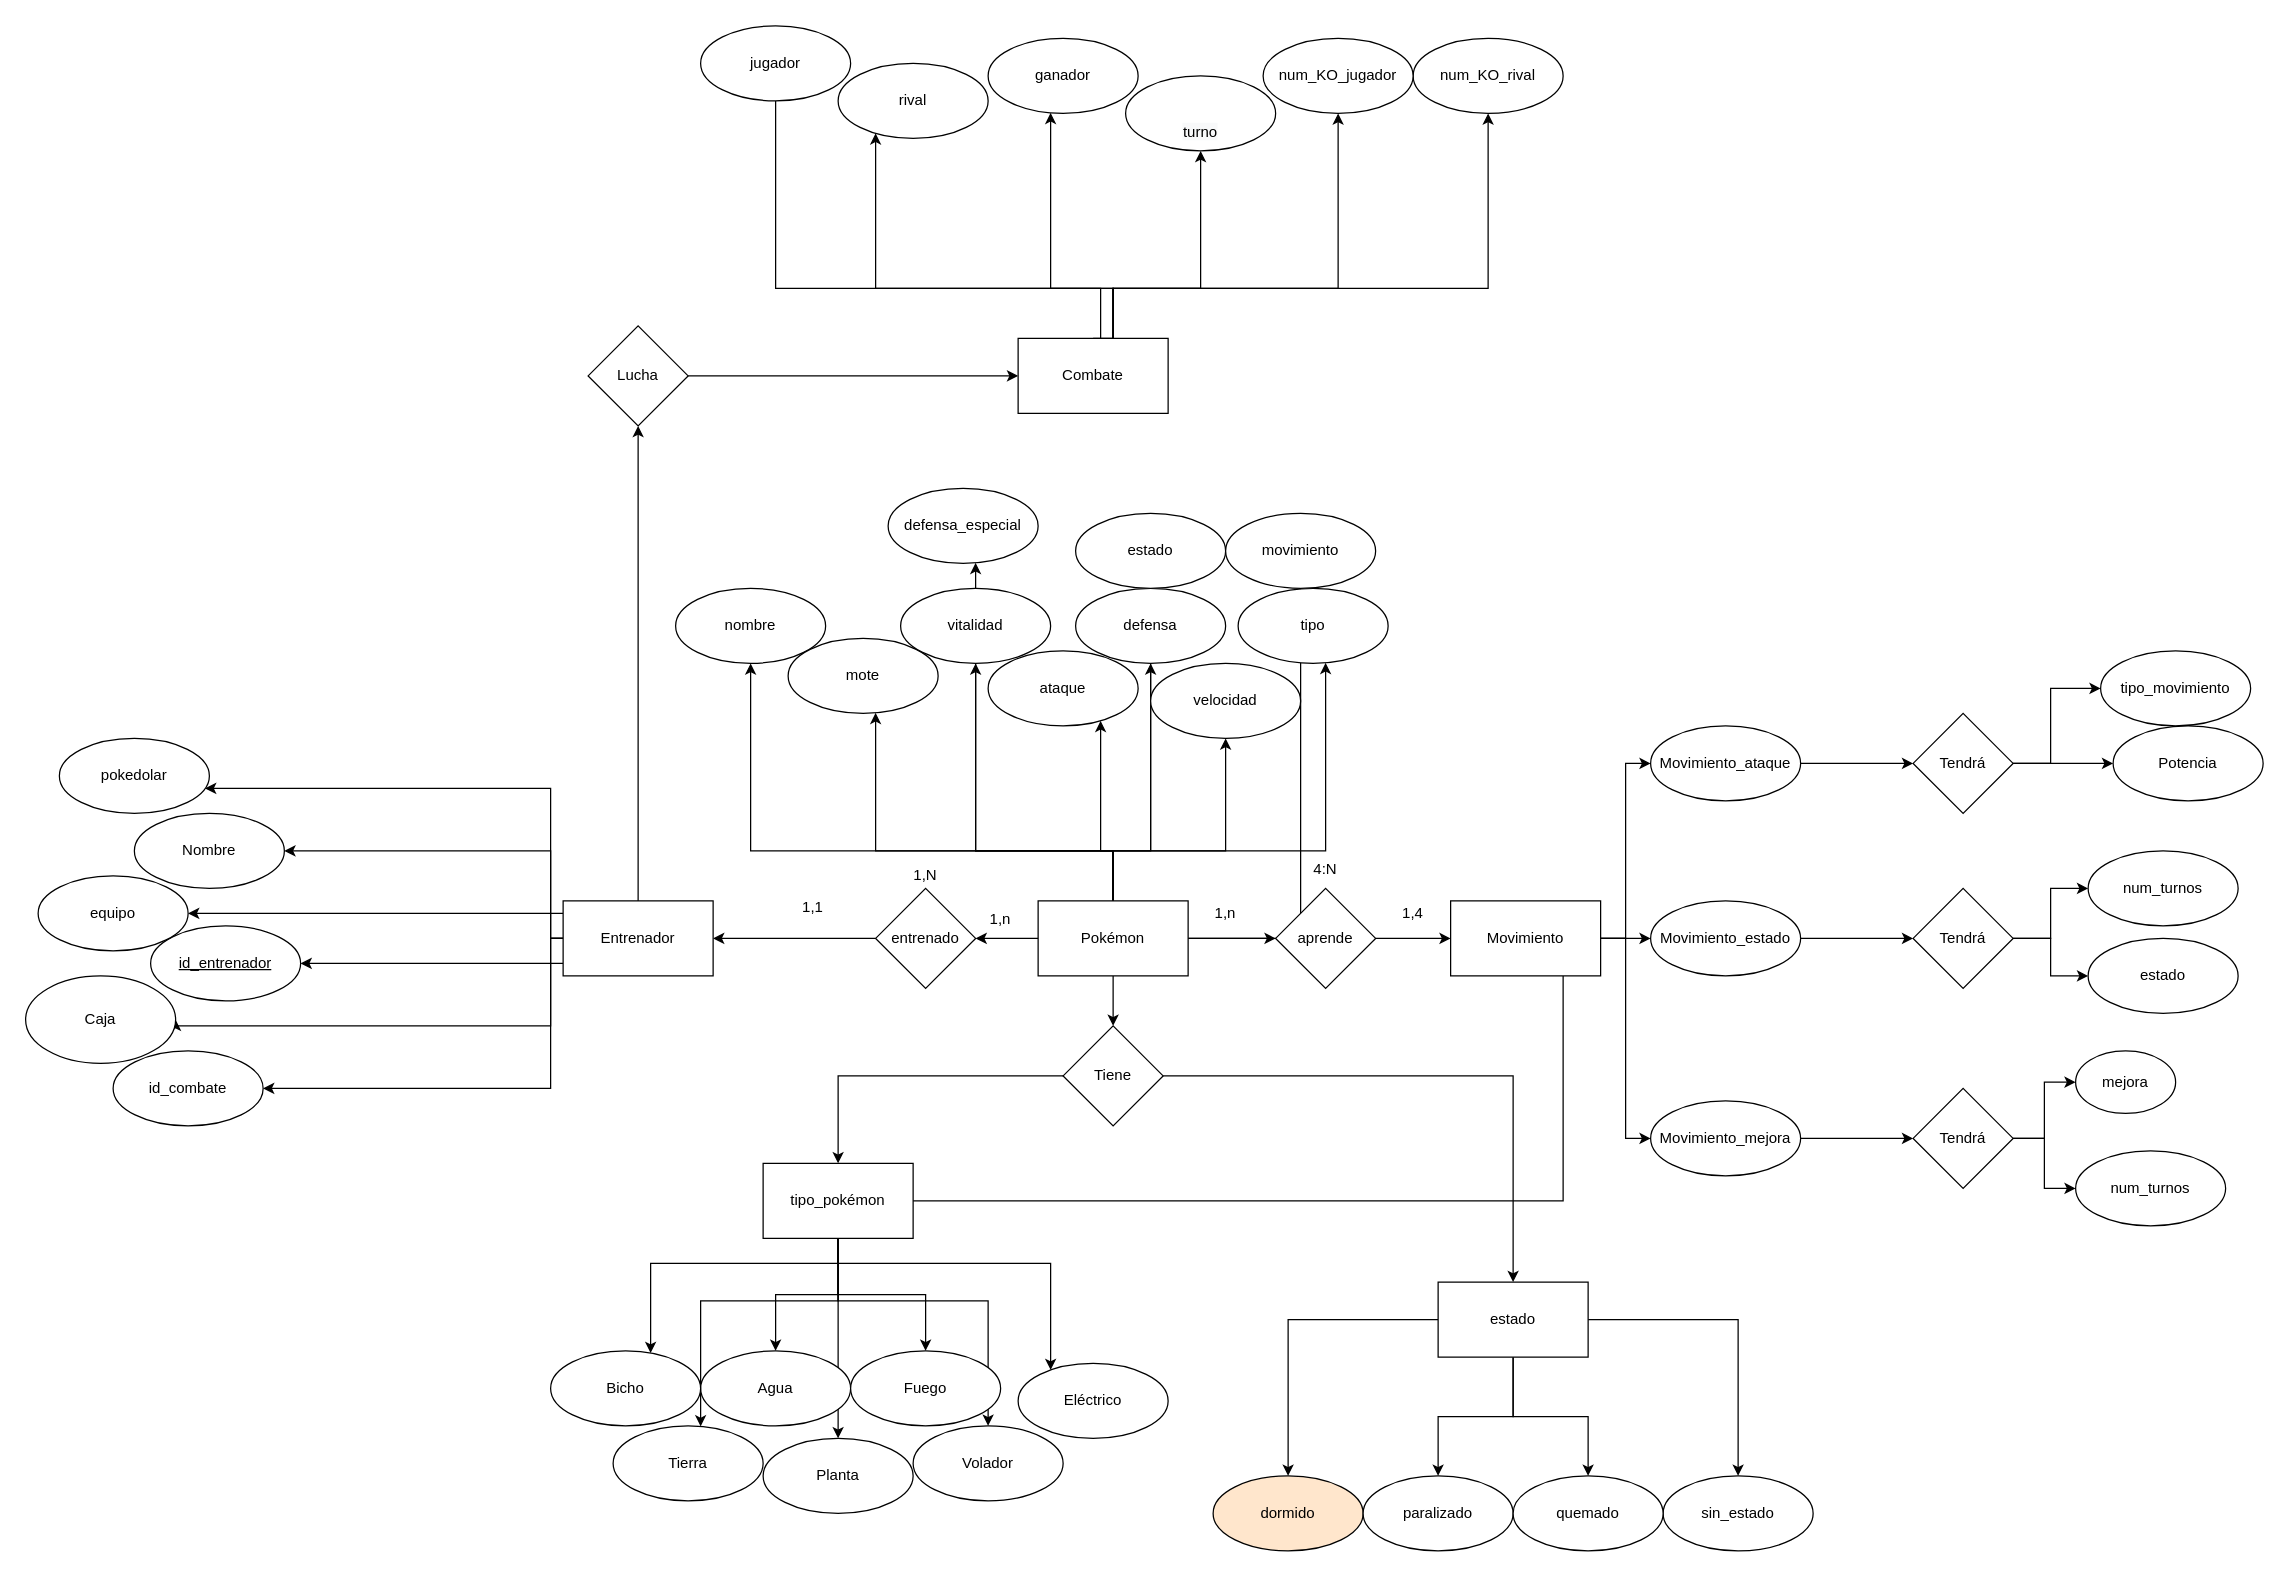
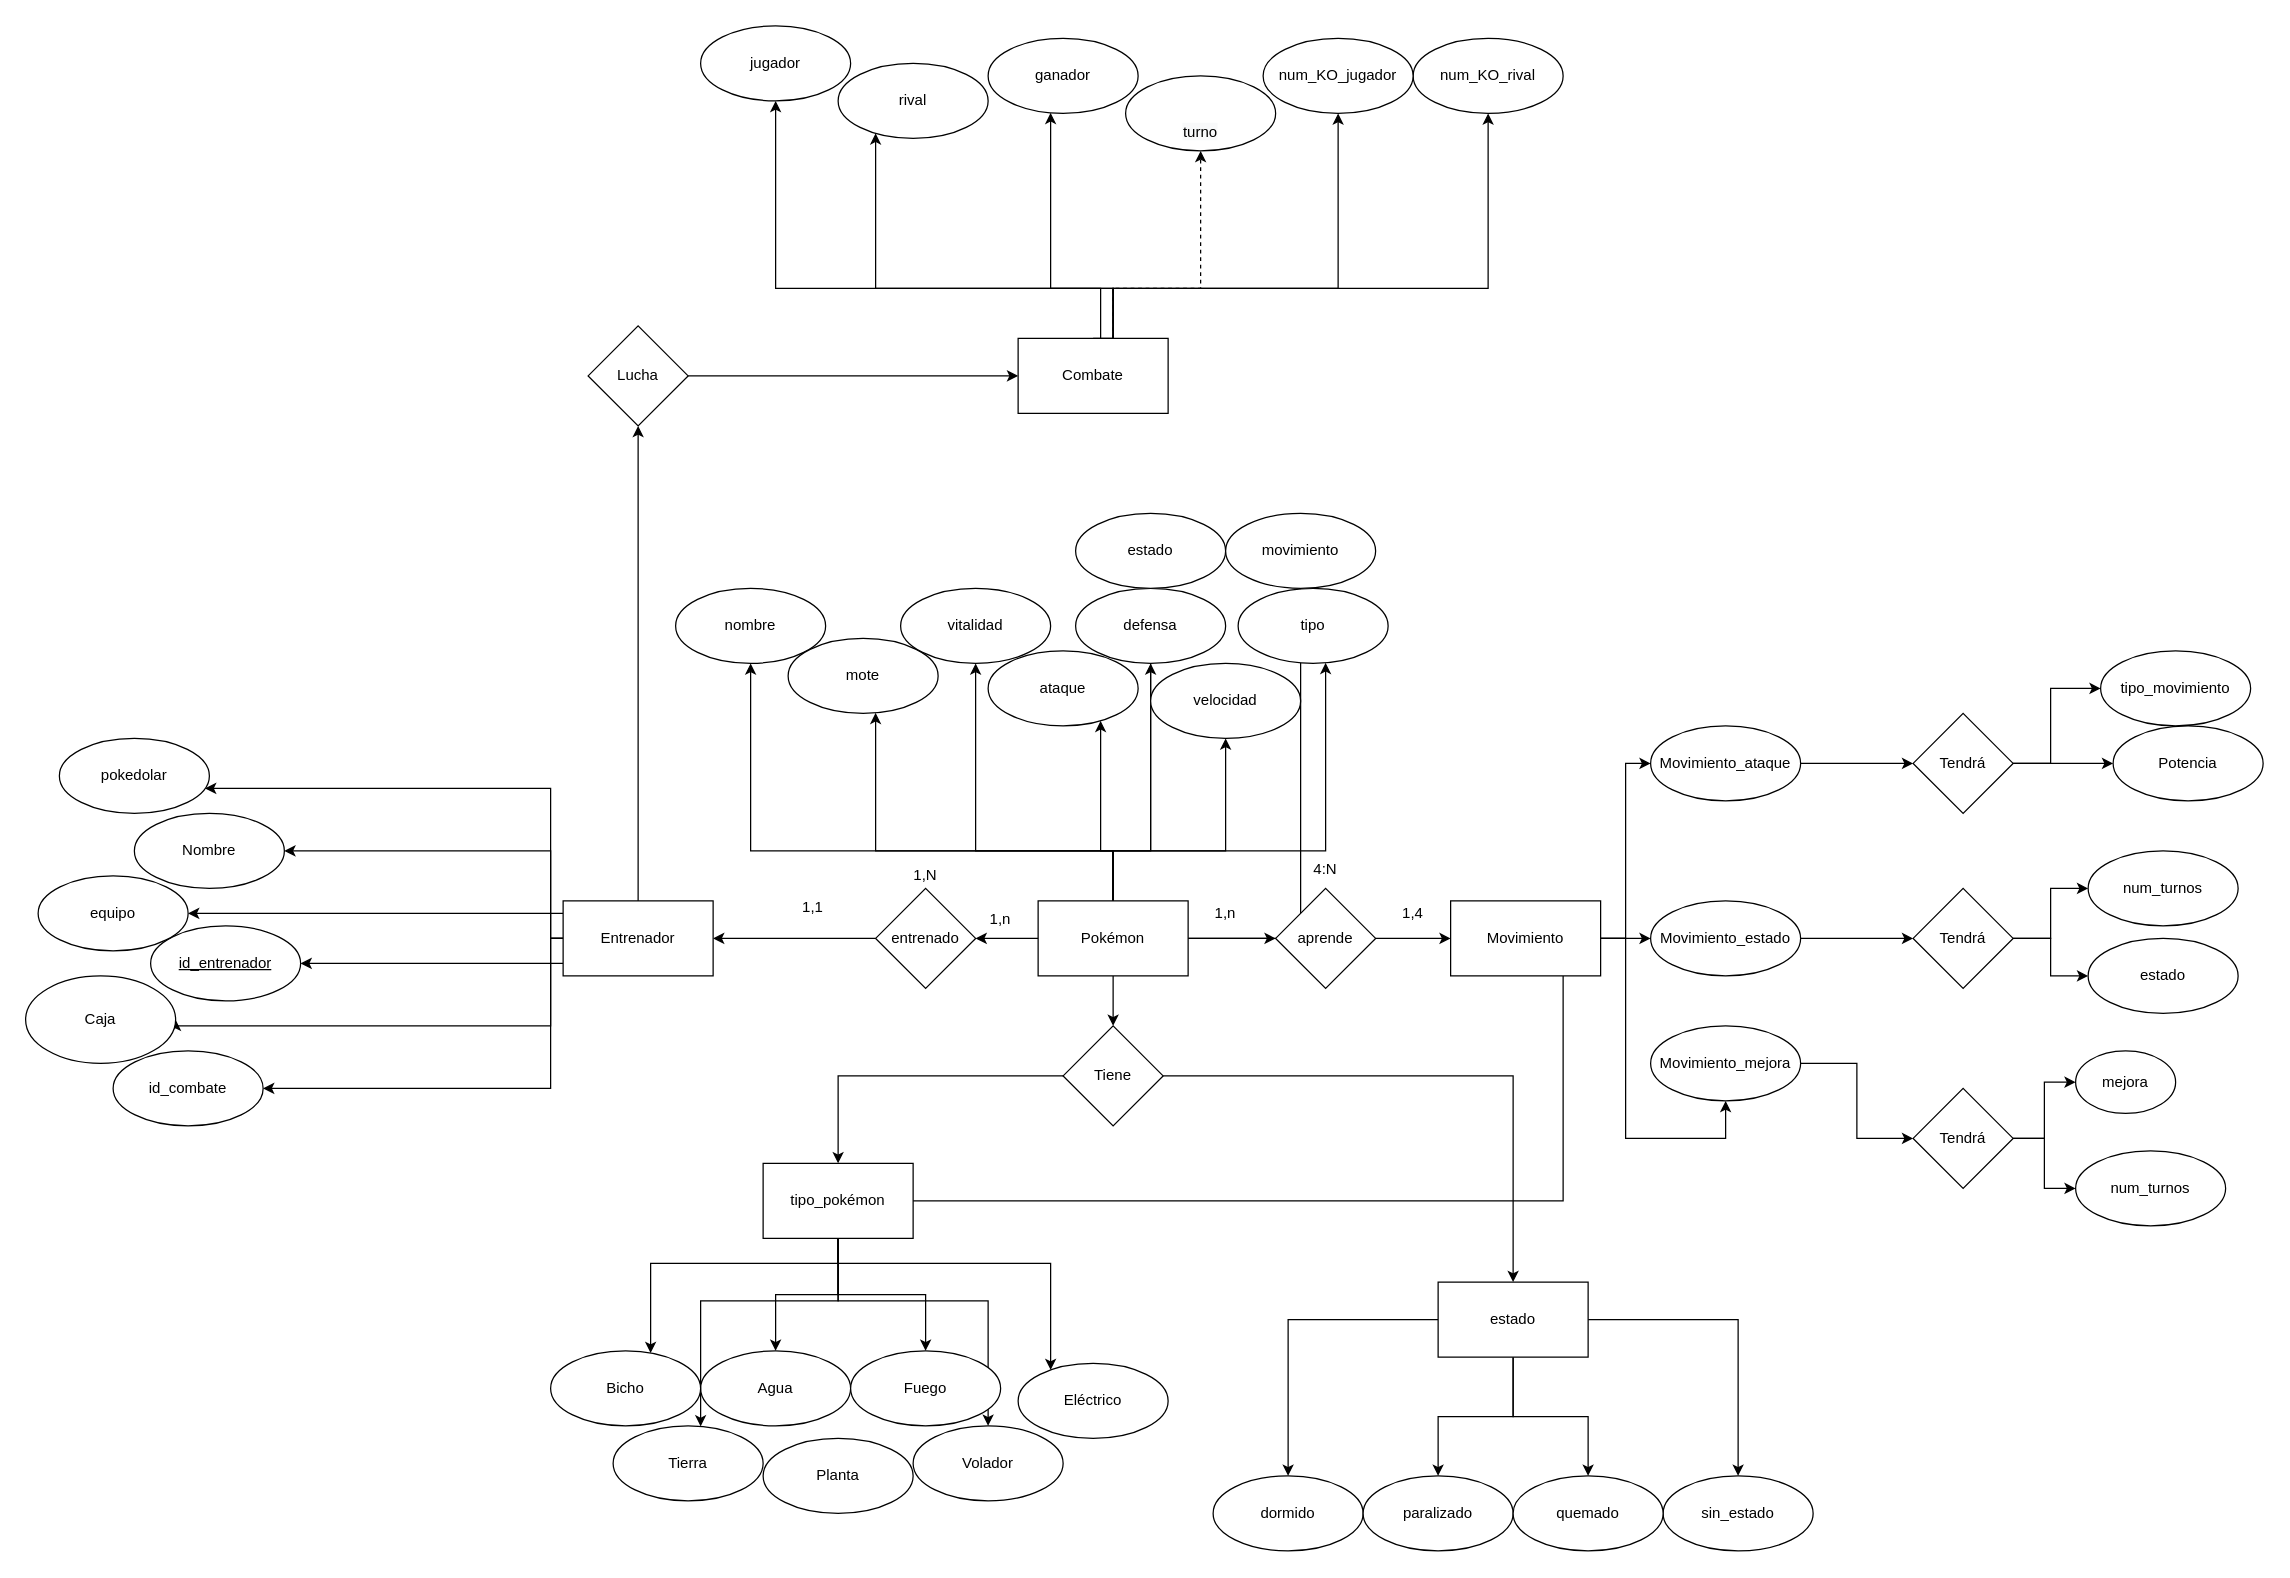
edge "jugador" -- "Combate": arrowhead none -> classic
edge "Combate" -> "turno": style solid -> dashed
node "defensa_especial": removed
edge "Pokémon" -> "defensa_especial": removed
node "Movimiento_mejora": moved (1726, 1138) -> (1726, 1063)
edge "tipo_pokémon" -> "Planta": removed
node "dormido": fillcolor #ffe6cc -> #ffffff
